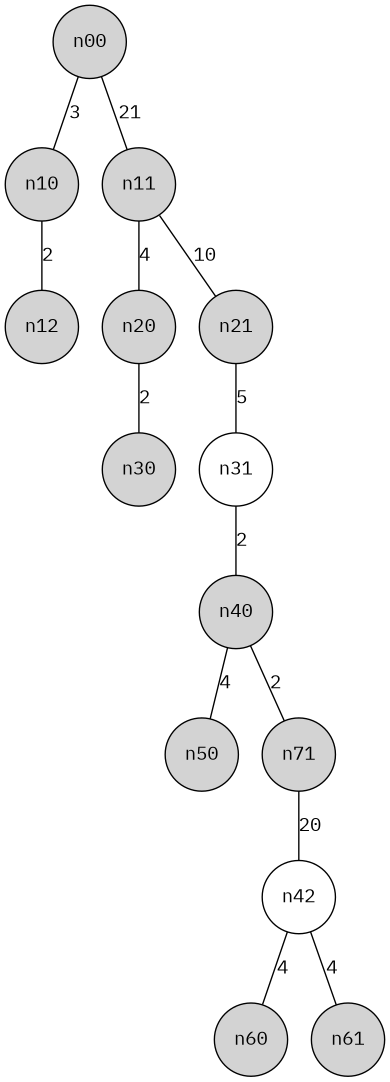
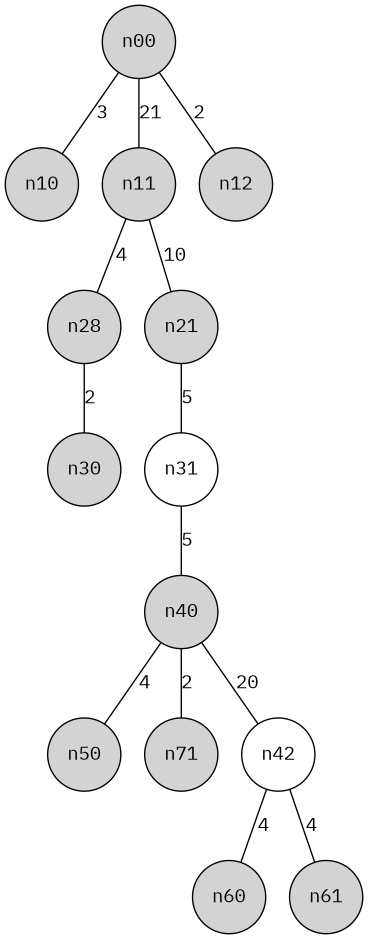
edge "n10" -- "n12": now "n00" -- "n12"
node "n20": label "n20" -> "n28"
edge "n31" -- "n40": label "2" -> "5"
edge "n71" -- "n42": now "n40" -- "n42"
